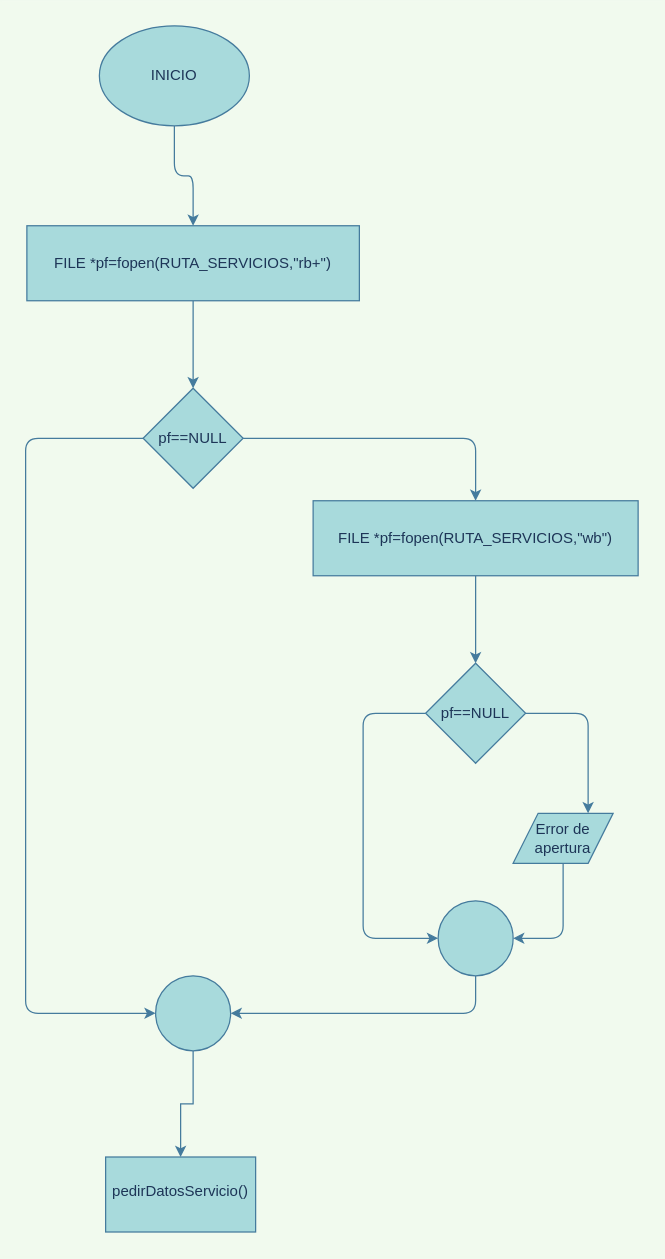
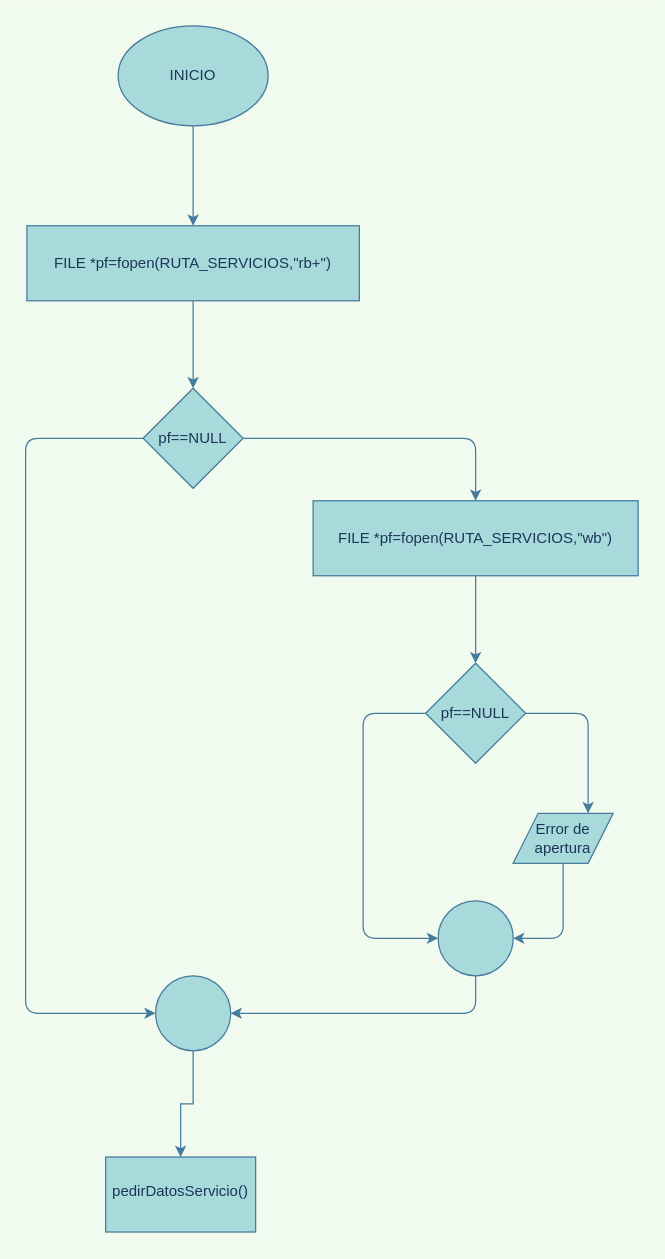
node "INICIO": moved (174, 76) -> (193, 76)
